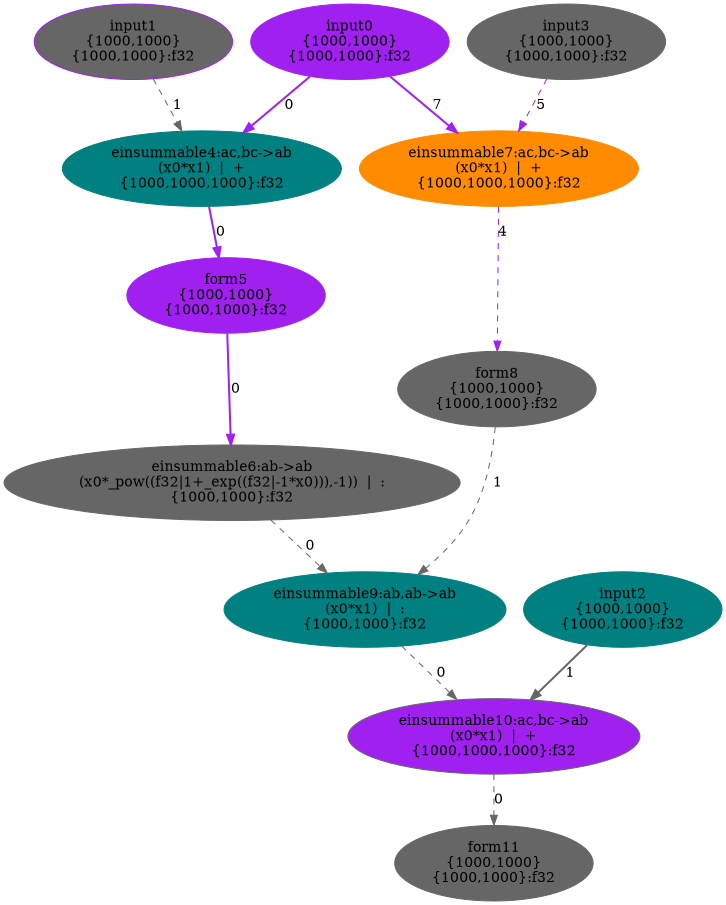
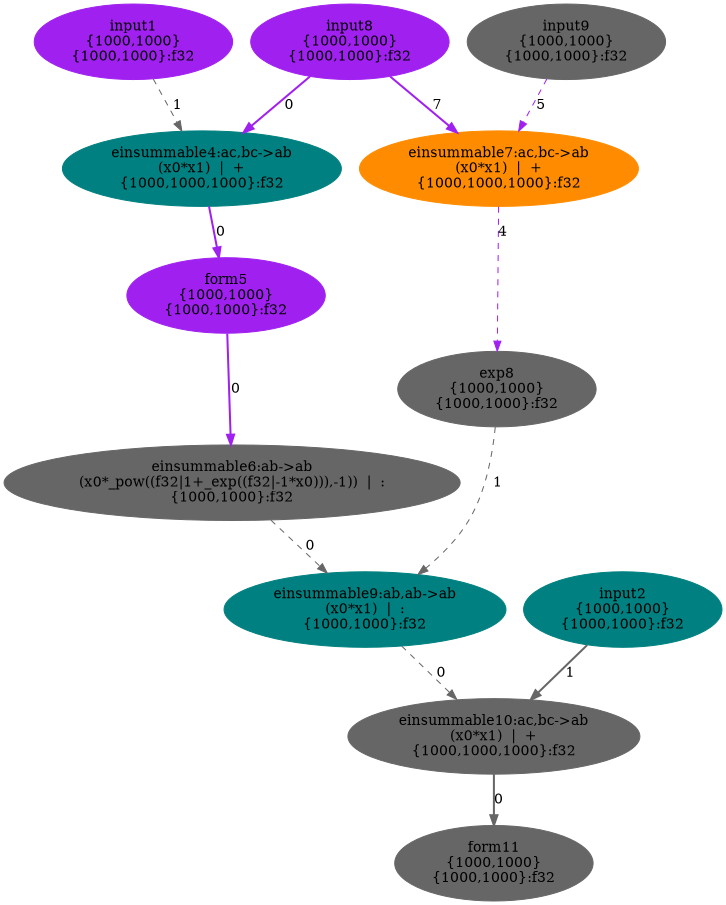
node "input1 {1000,1000} {1000,1000}:f32": fillcolor gray40 -> purple
node "input0 {1000,1000} {1000,1000}:f32": label "input0 {1000,1000} {1000,1000}:f32" -> "input8 {1000,1000} {1000,1000}:f32"
node "input3 {1000,1000} {1000,1000}:f32": label "input3 {1000,1000} {1000,1000}:f32" -> "input9 {1000,1000} {1000,1000}:f32"
node "form8 {1000,1000} {1000,1000}:f32": label "form8 {1000,1000} {1000,1000}:f32" -> "exp8 {1000,1000} {1000,1000}:f32"
node "einsummable10:ac,bc->ab (x0*x1)  |  + {1000,1000,1000}:f32": fillcolor purple -> gray40
edge "einsummable10:ac,bc->ab (x0*x1)  |  + {1000,1000,1000}:f32" -> "form11 {1000,1000} {1000,1000}:f32": style dashed -> bold
